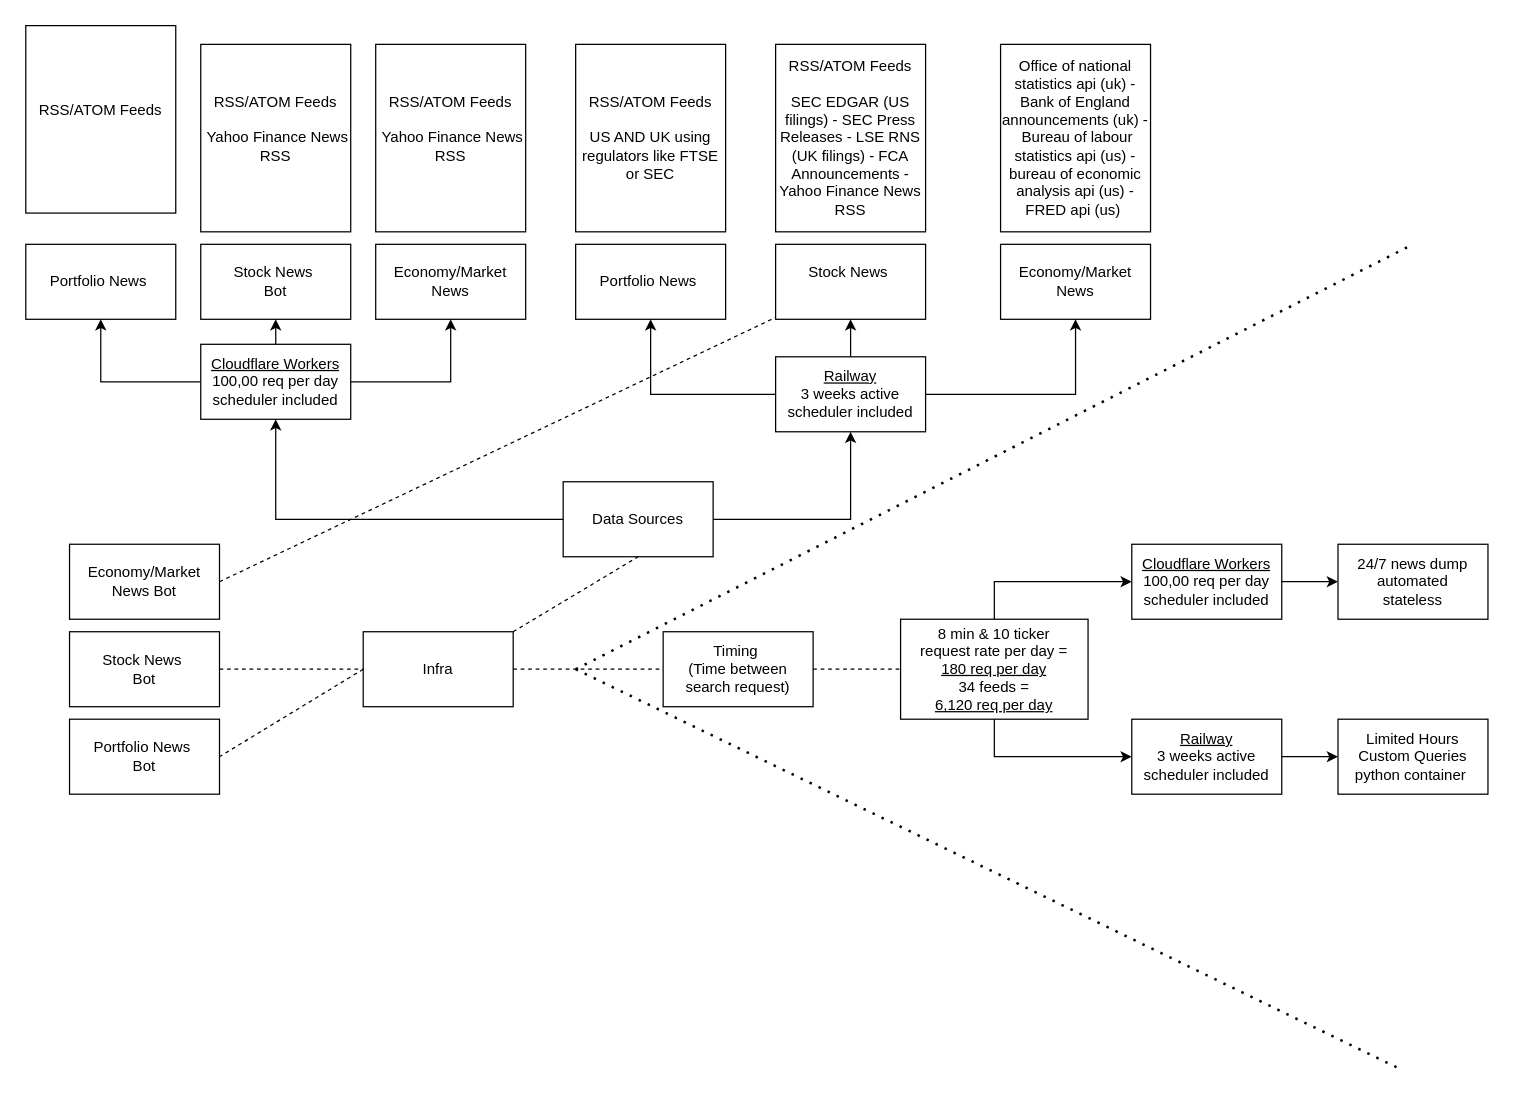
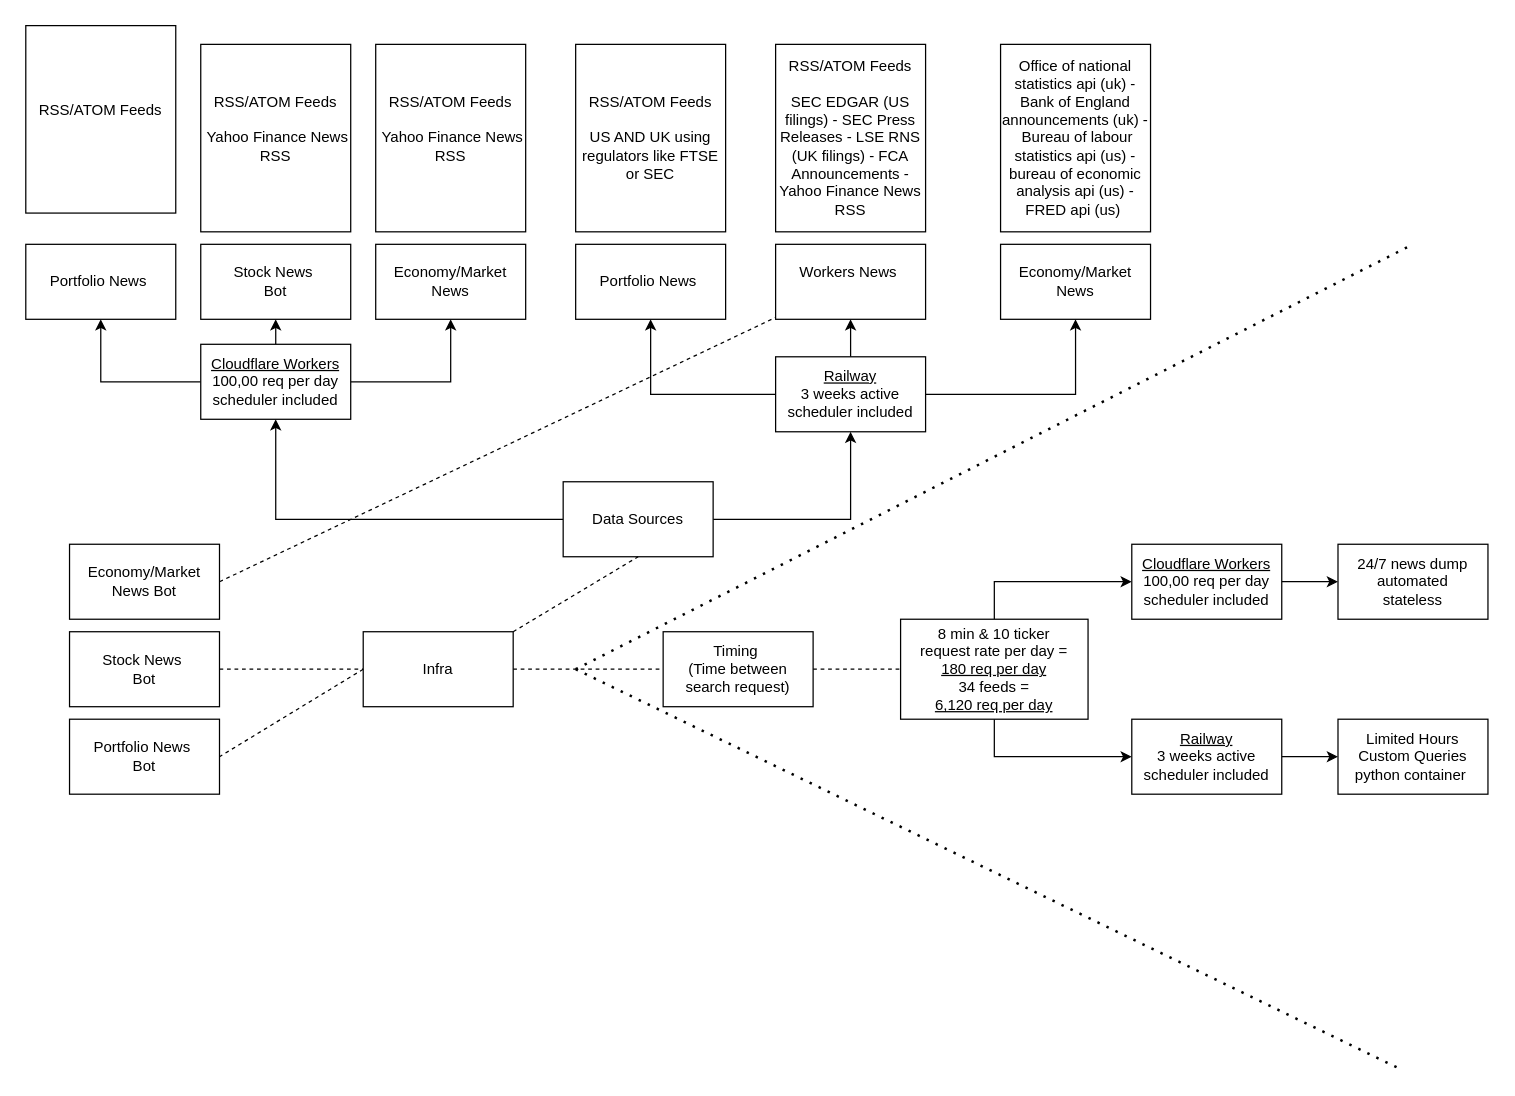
node "Stock News": label "Stock News" -> "Workers News"
